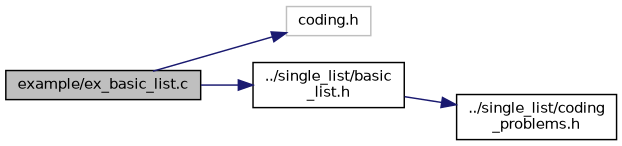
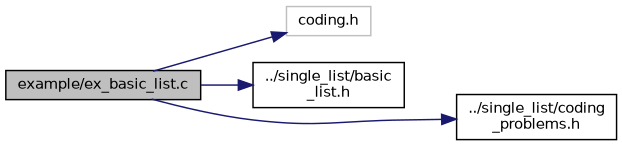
edge "../single_list/basic _list.h" -> "../single_list/coding _problems.h": now "example/ex_basic_list.c" -> "../single_list/coding _problems.h"
